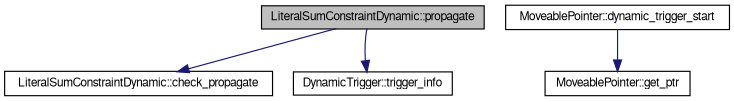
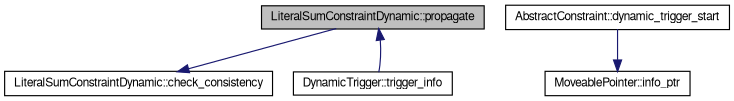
node "MoveablePointer::dynamic_trigger_start": label "MoveablePointer::dynamic_trigger_start" -> "AbstractConstraint::dynamic_trigger_start"
edge "LiteralSumConstraintDynamic::propagate" -> "DynamicTrigger::trigger_info": reversed
node "LiteralSumConstraintDynamic::check_propagate": label "LiteralSumConstraintDynamic::check_propagate" -> "LiteralSumConstraintDynamic::check_consistency"
node "MoveablePointer::get_ptr": label "MoveablePointer::get_ptr" -> "MoveablePointer::info_ptr"
